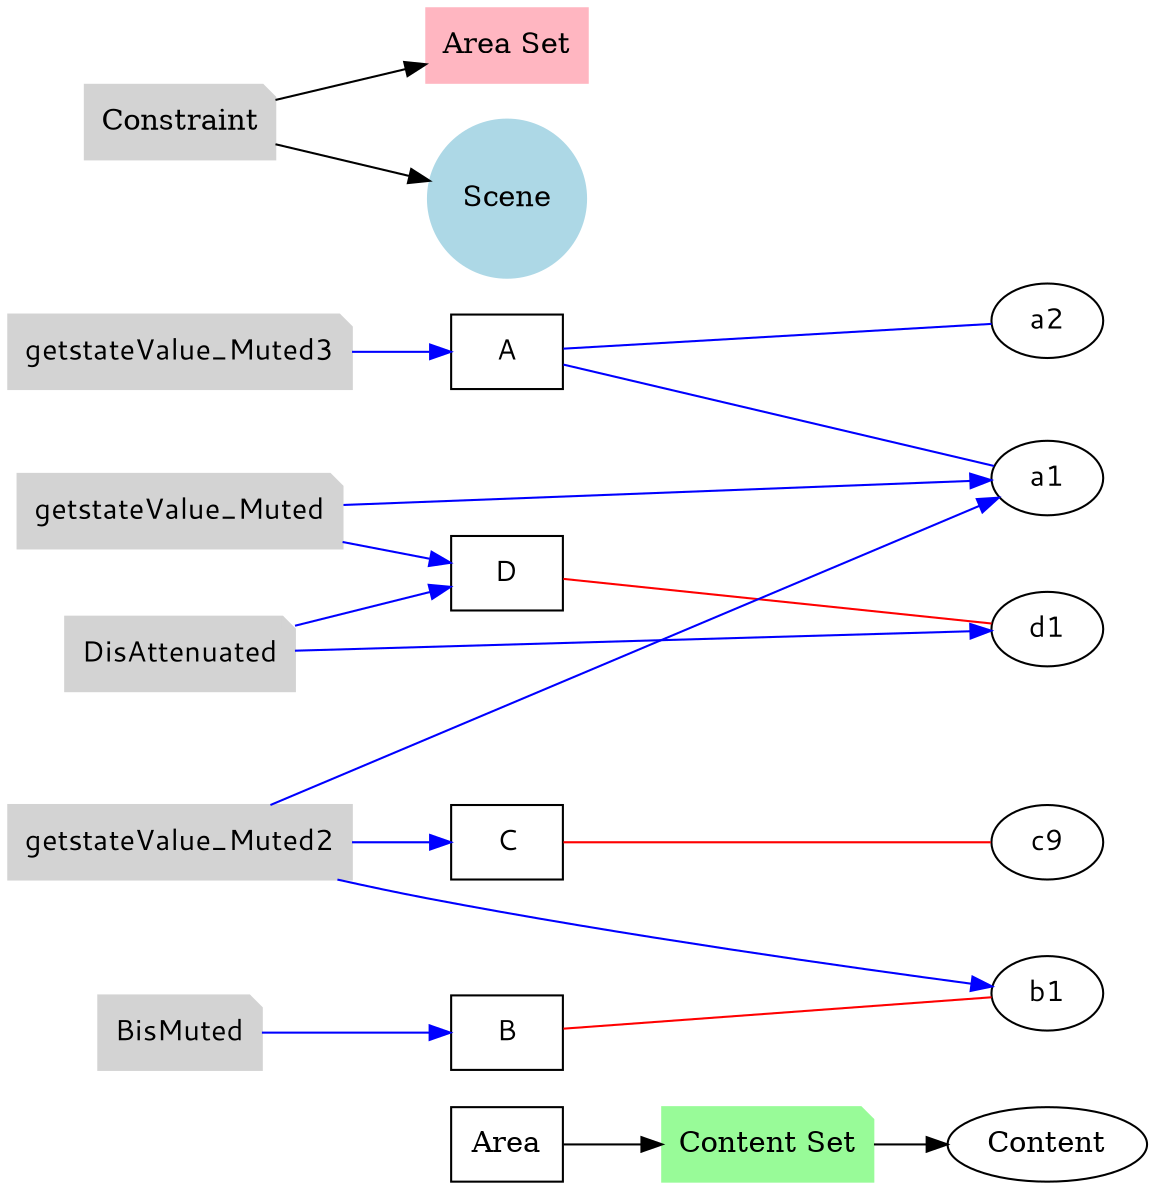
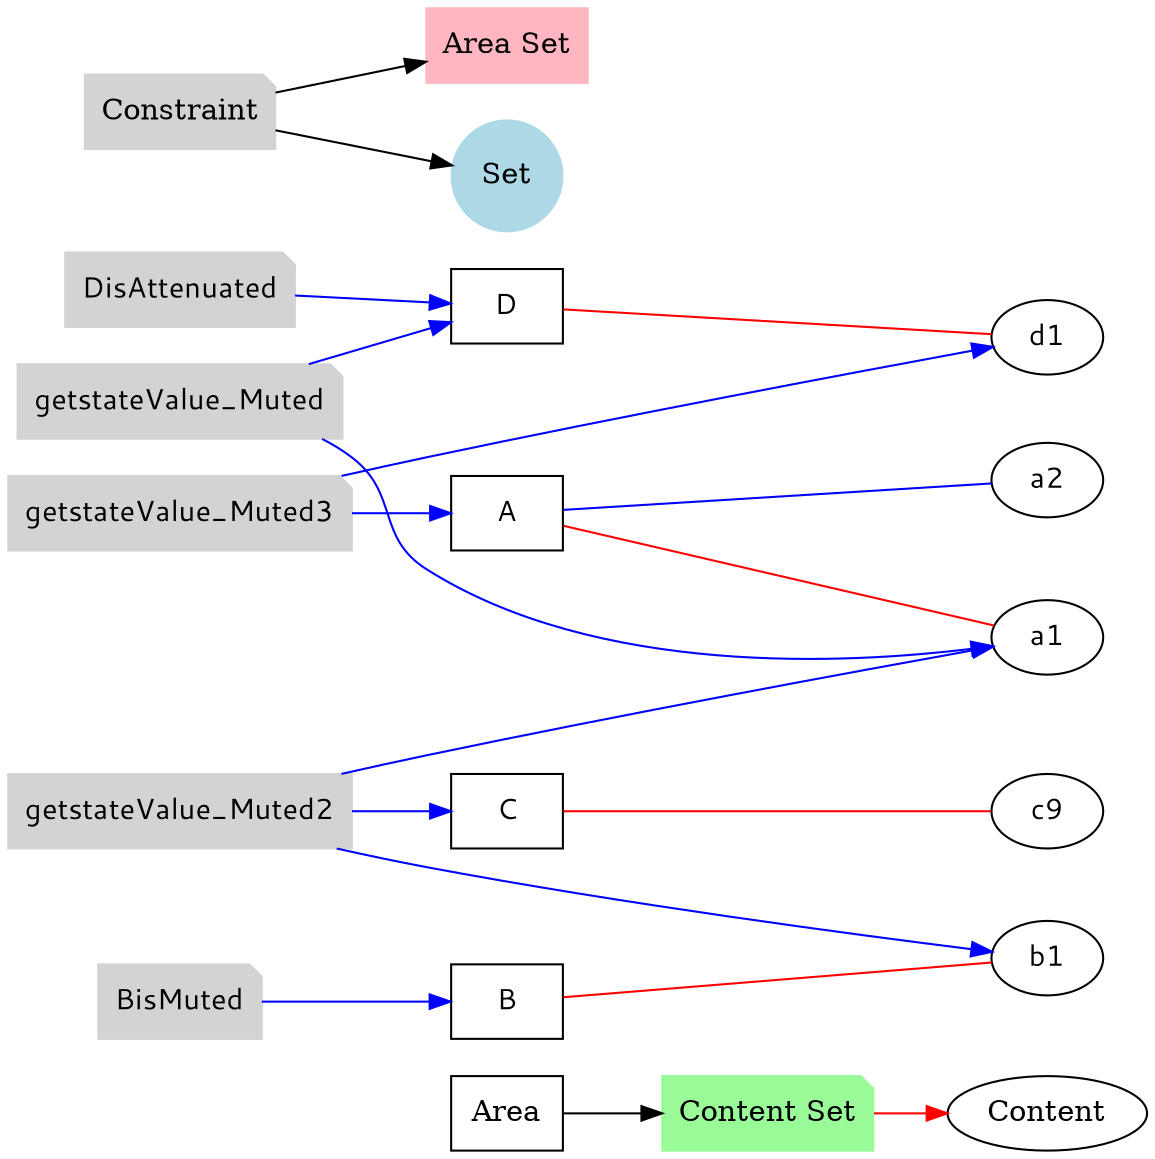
node "Scene": label "Scene" -> "Set"
edge "A" -- "a1": color blue -> red
edge "DisAttenuated" -> "d1": now "getstateValue_Muted3" -> "d1"
edge "Content Set" -> "Content": color black -> red
